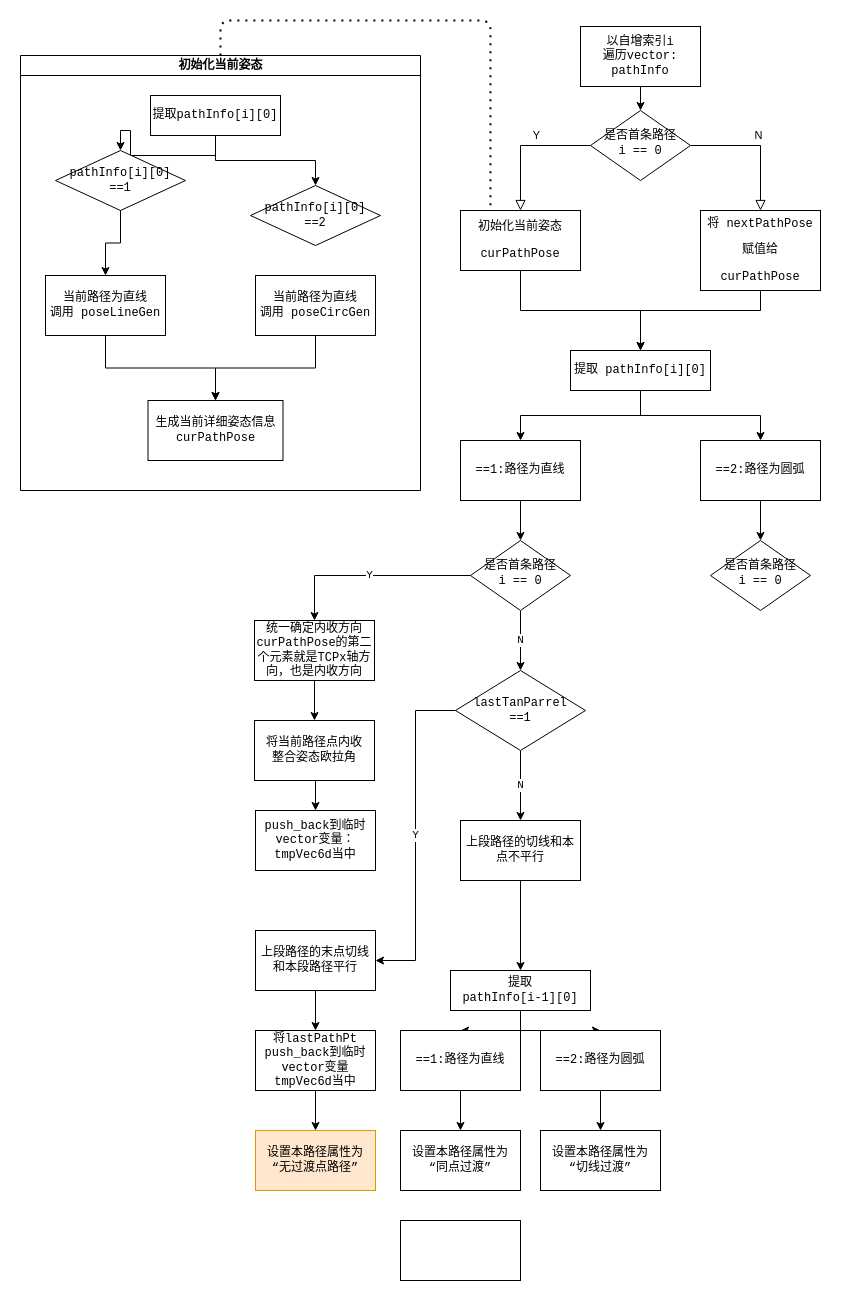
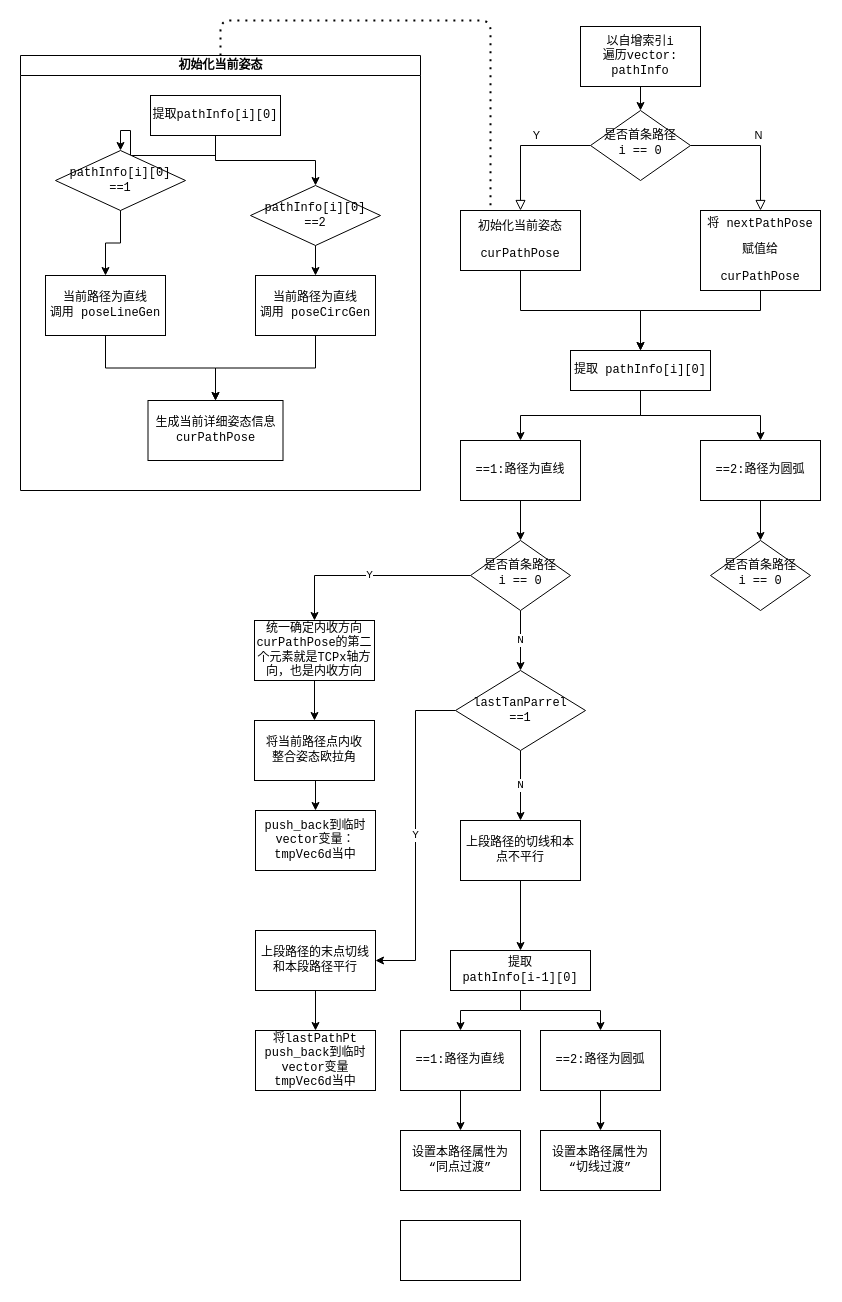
edge "pathInfo[i][0] ==2" -> "当前路径为直线 调用 poseCircGen": added
node "提取 pathInfo[i-1][0]": moved (521, 991) -> (521, 971)
edge "将lastPathPt push_back到临时vector变量 tmpVec6d当中" -> "设置本路径属性为 “无过渡点路径”": removed
node "设置本路径属性为 “无过渡点路径”": removed
